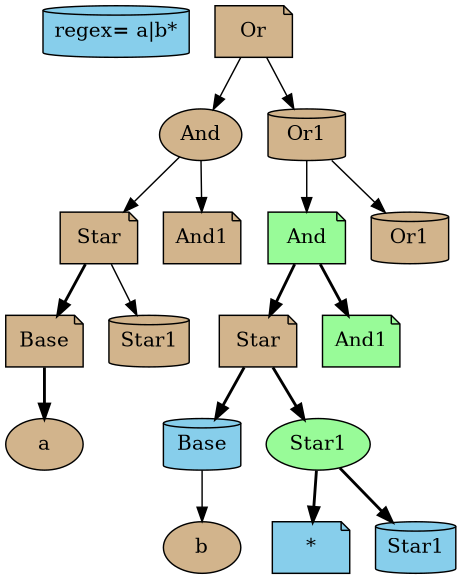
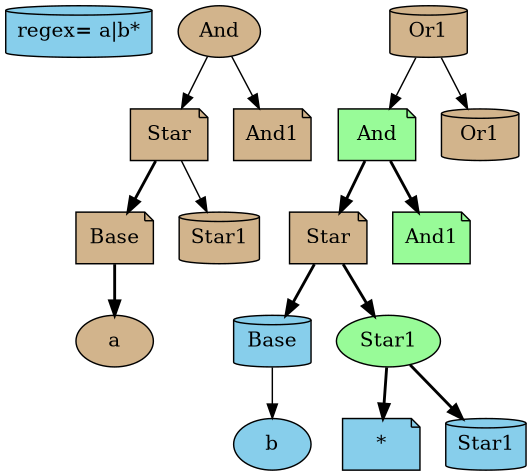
node "Or": removed
node "b": fillcolor tan -> skyblue
